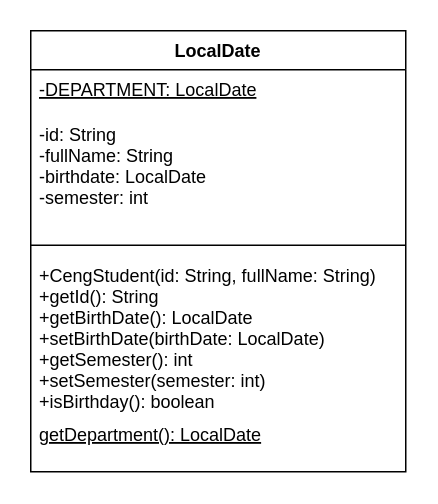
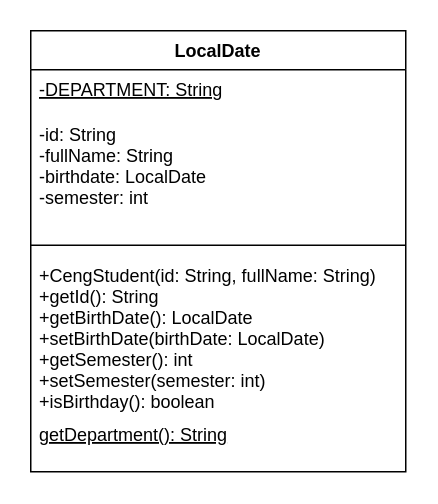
node "-DEPARTMENT: LocalDate": label "-DEPARTMENT: LocalDate" -> "-DEPARTMENT: String"
node "getDepartment(): LocalDate": label "getDepartment(): LocalDate" -> "getDepartment(): String"
